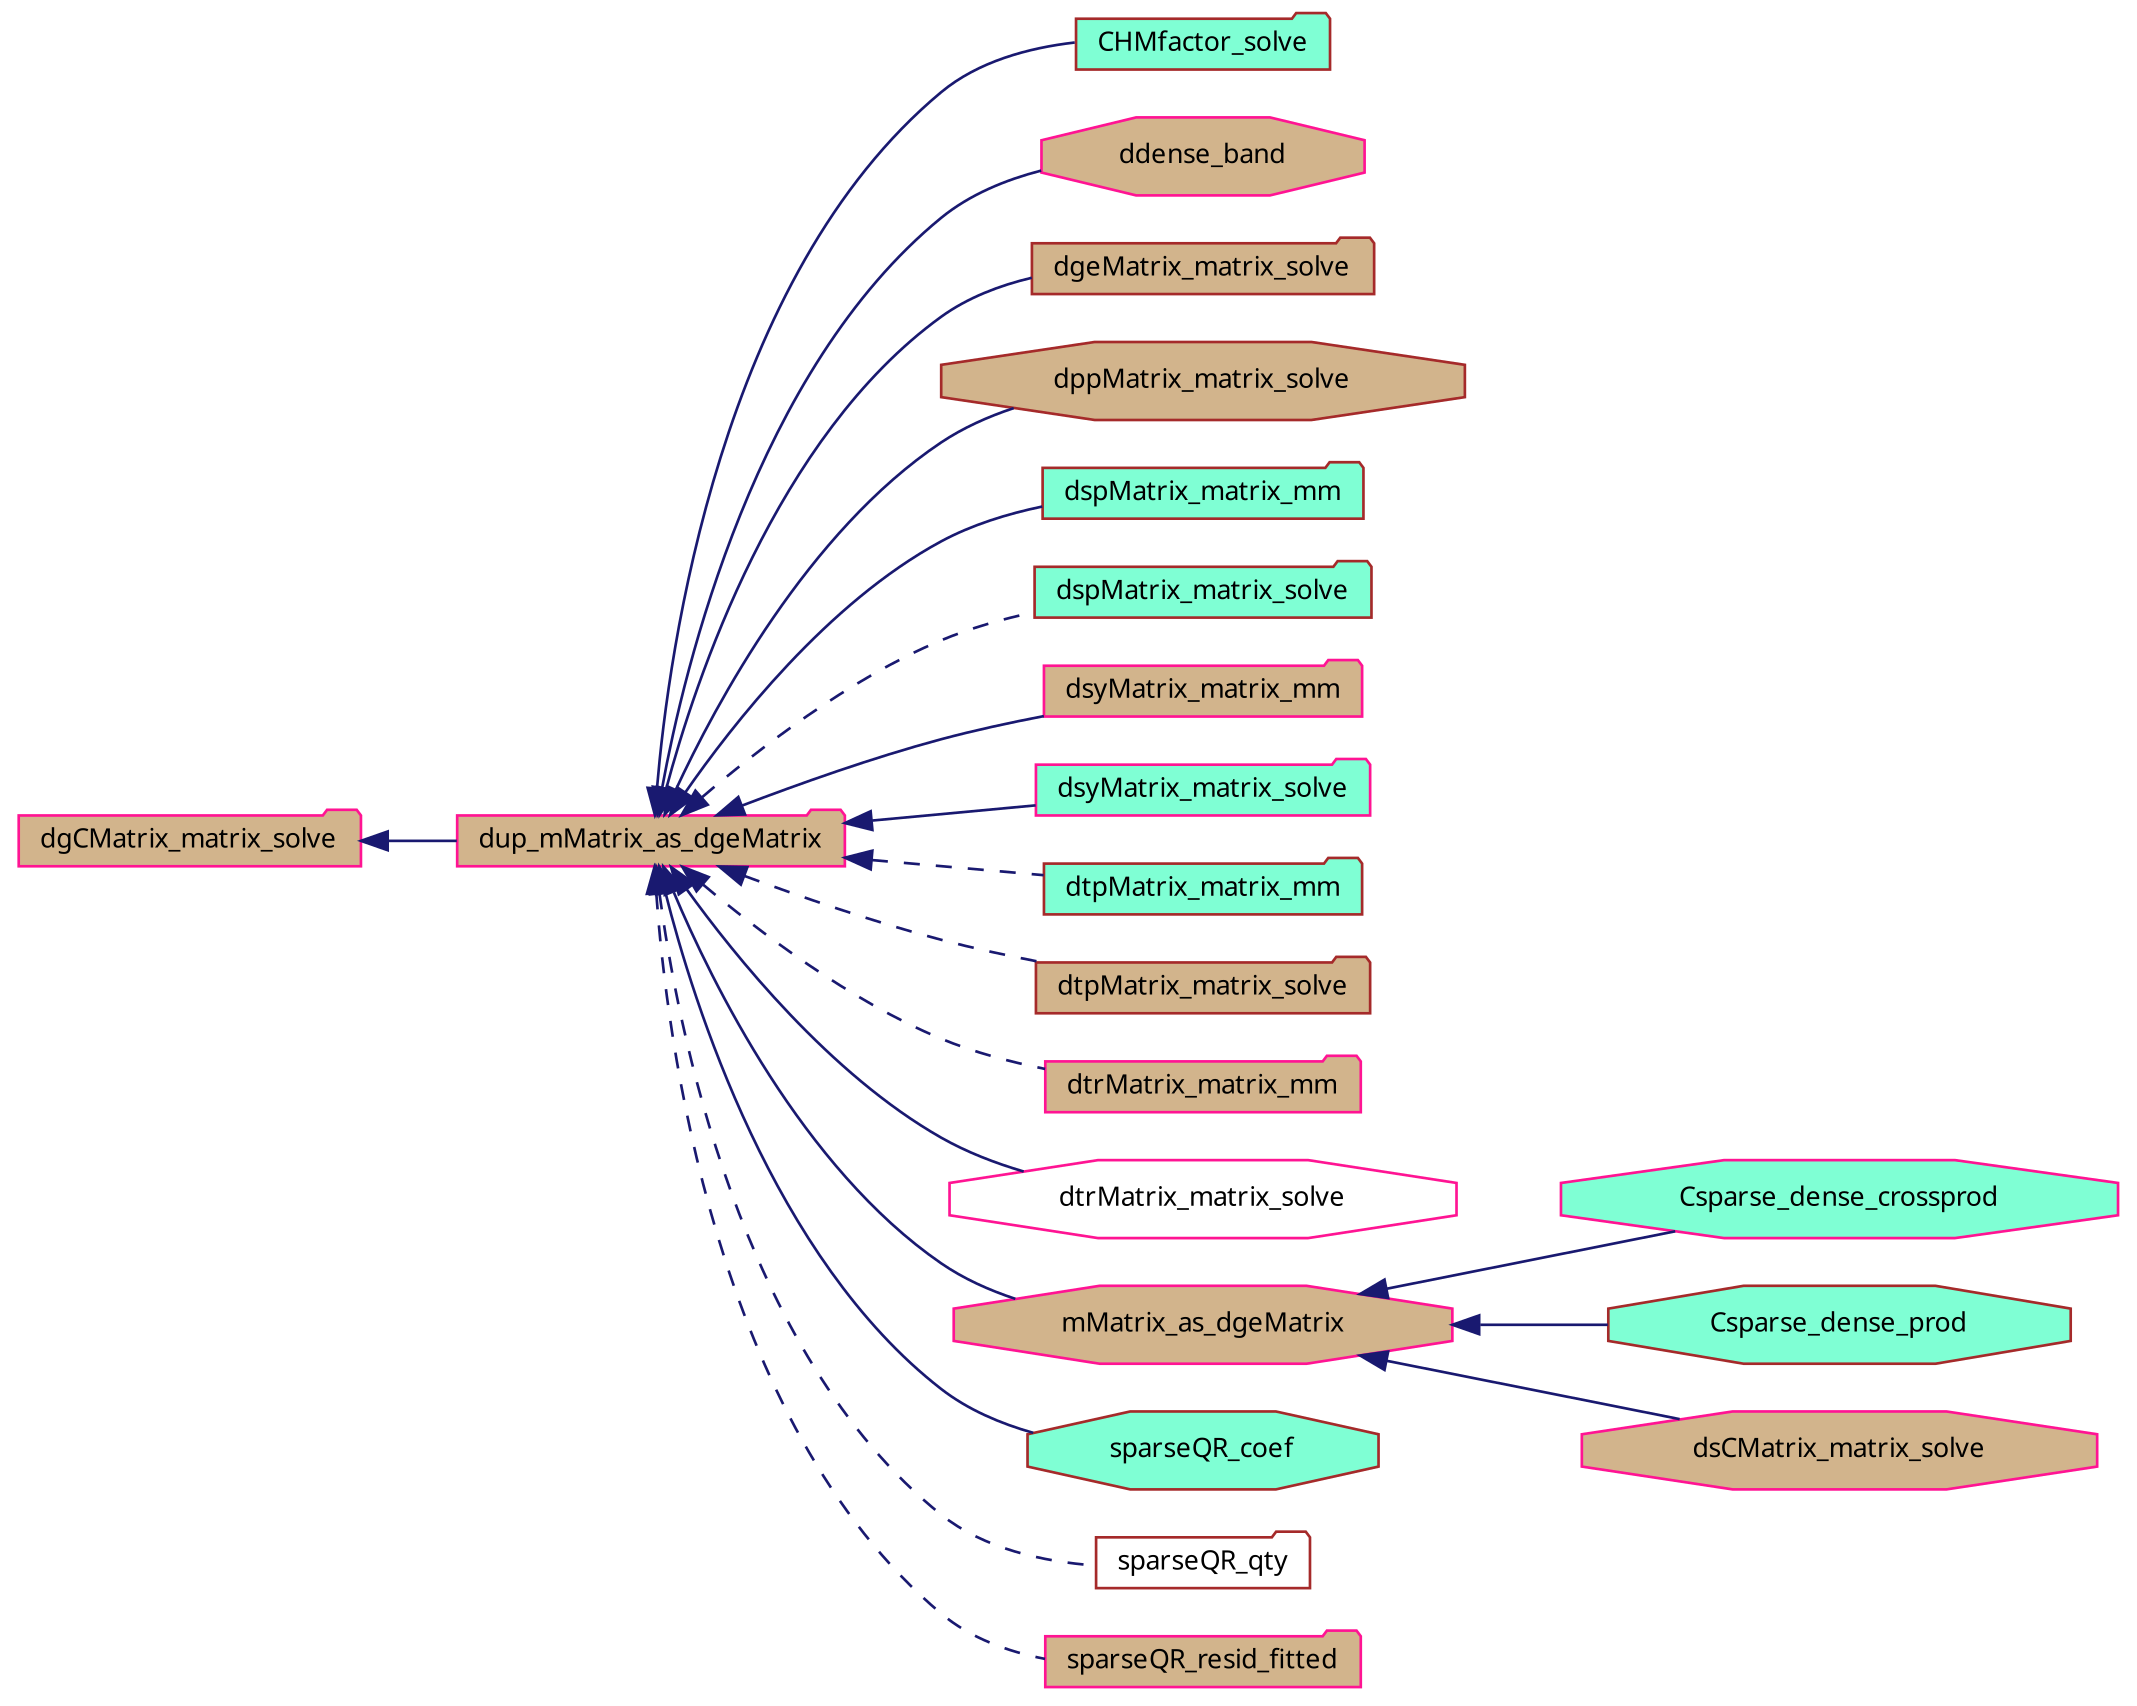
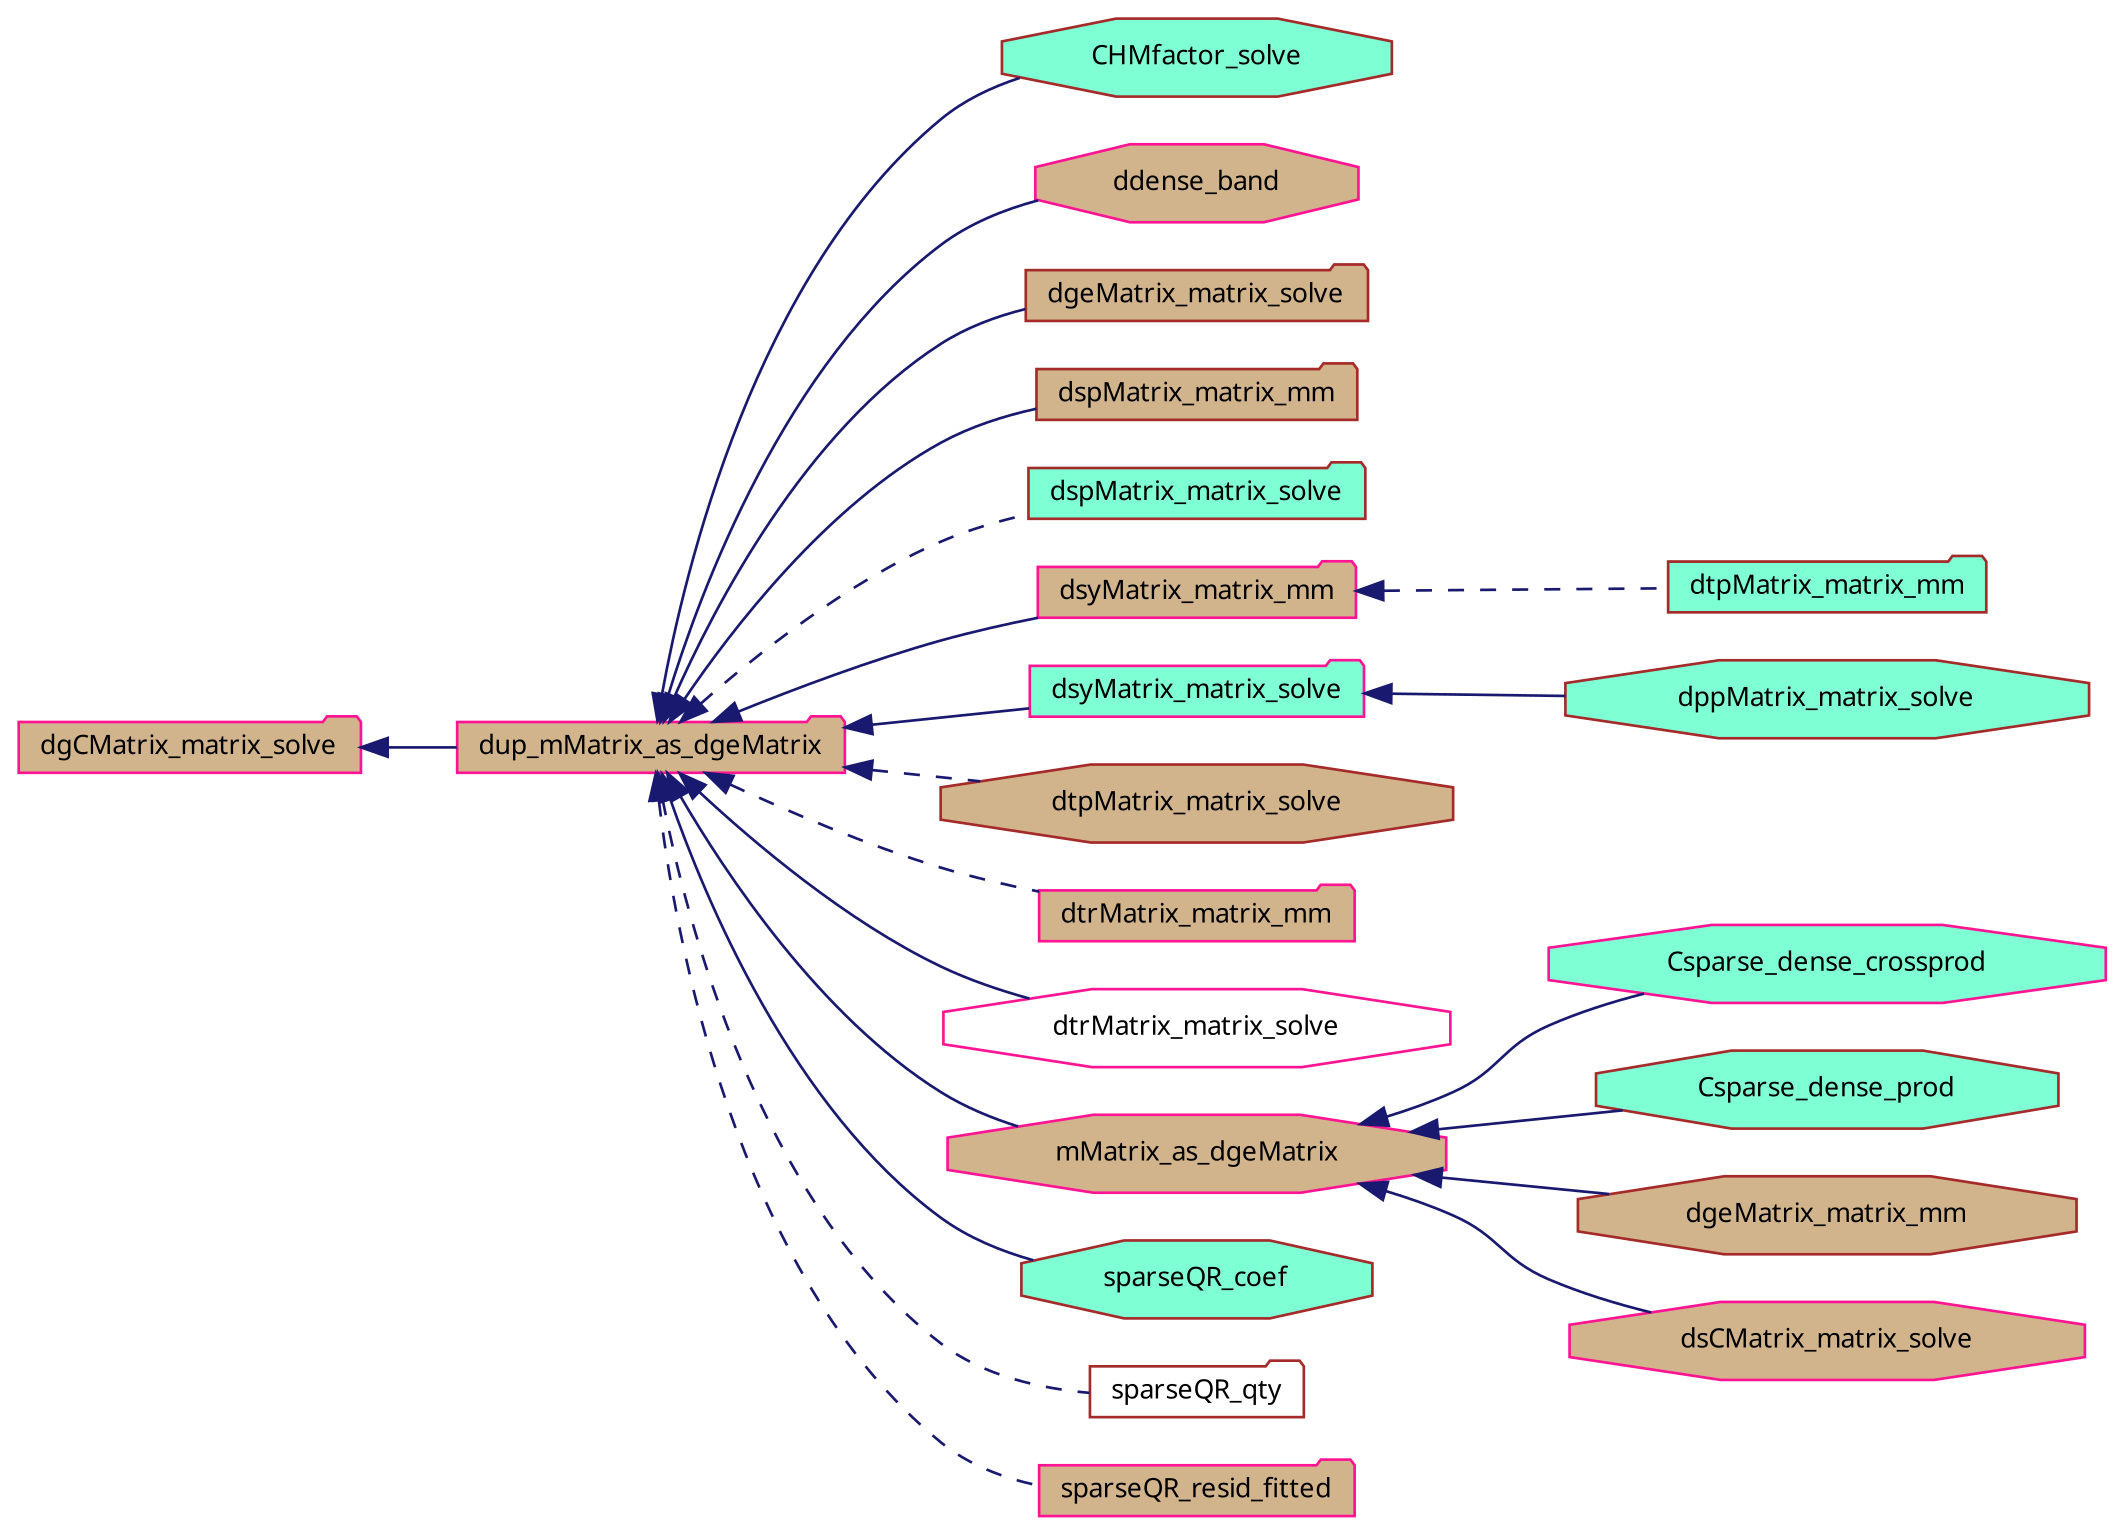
node "CHMfactor_solve": shape folder -> octagon
node "dppMatrix_matrix_solve": fillcolor tan -> aquamarine
node "dspMatrix_matrix_mm": fillcolor aquamarine -> tan
edge "dppMatrix_matrix_solve" -> "dup_mMatrix_as_dgeMatrix": now "dppMatrix_matrix_solve" -> "dsyMatrix_matrix_solve"
edge "dtpMatrix_matrix_mm" -> "dup_mMatrix_as_dgeMatrix": now "dtpMatrix_matrix_mm" -> "dsyMatrix_matrix_mm"
node "dtpMatrix_matrix_solve": shape folder -> octagon
node "dgeMatrix_matrix_mm": added
